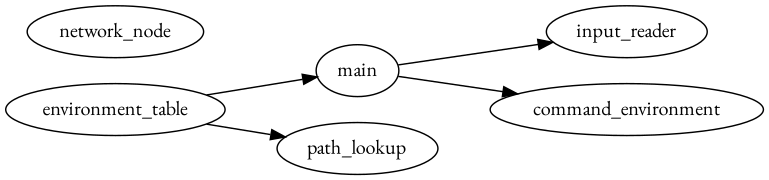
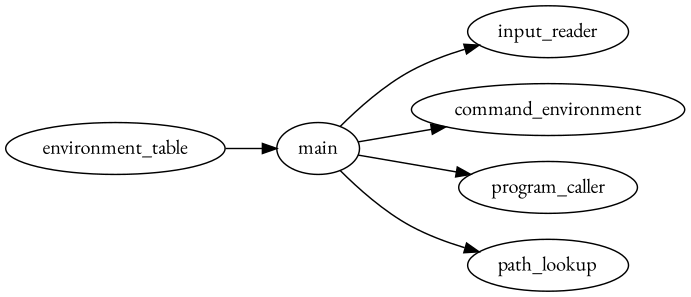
node "network_node": removed
edge "environment_table" -> "path_lookup": now "main" -> "path_lookup"
node "program_caller": added
